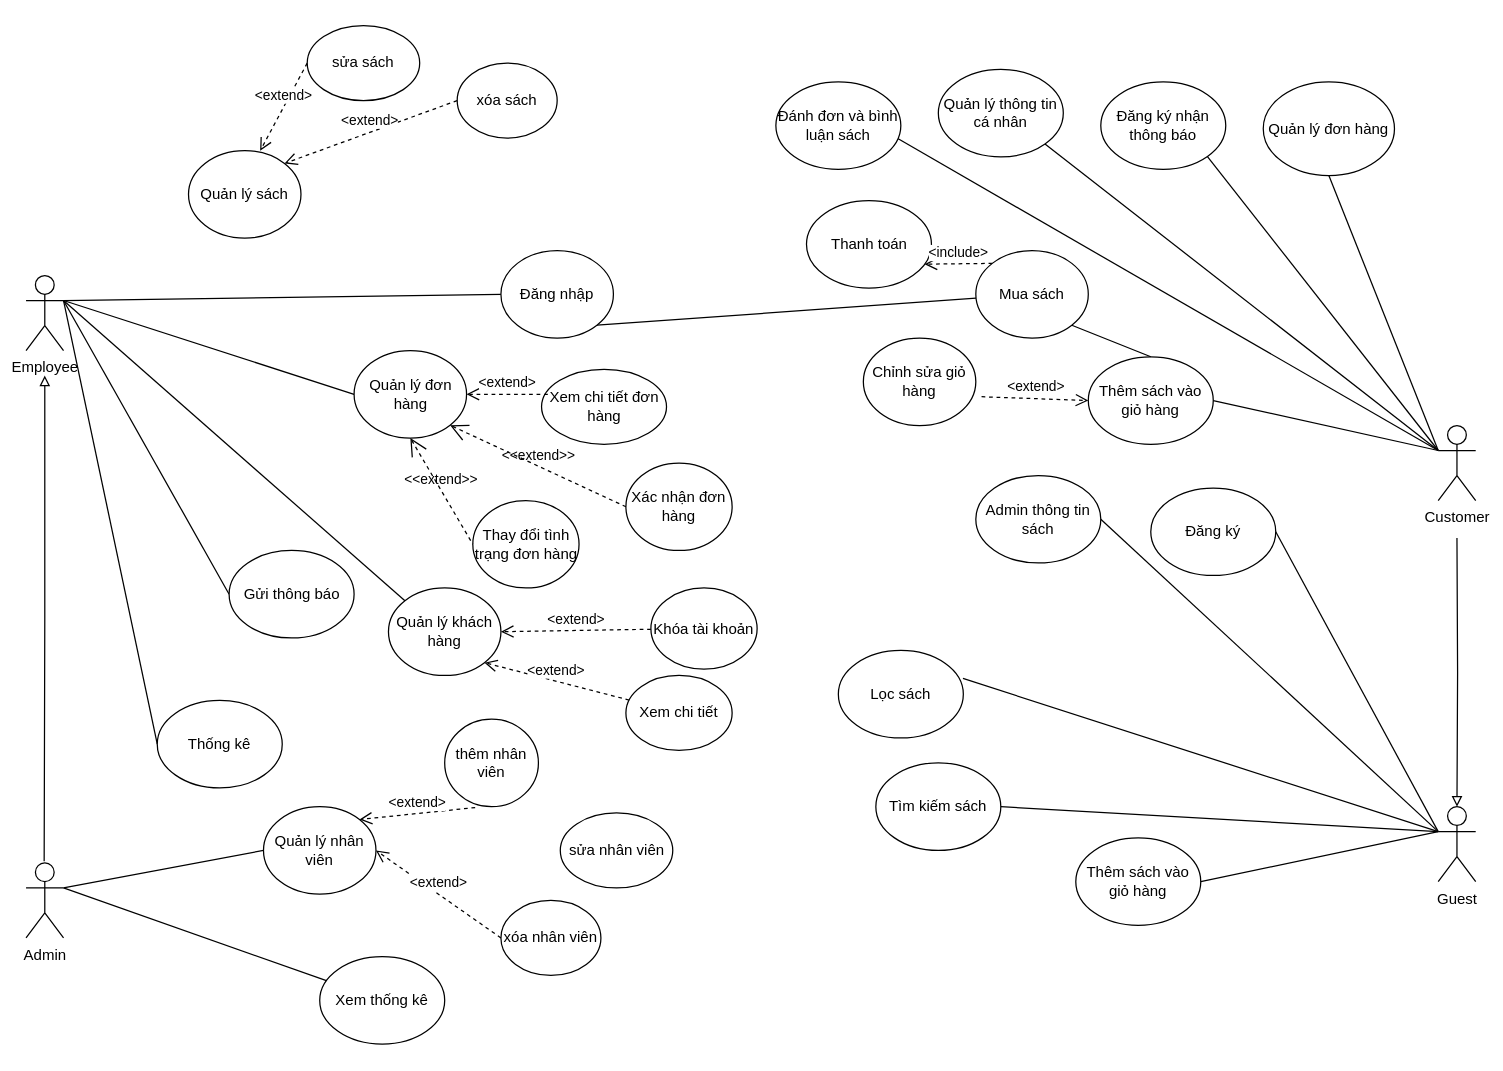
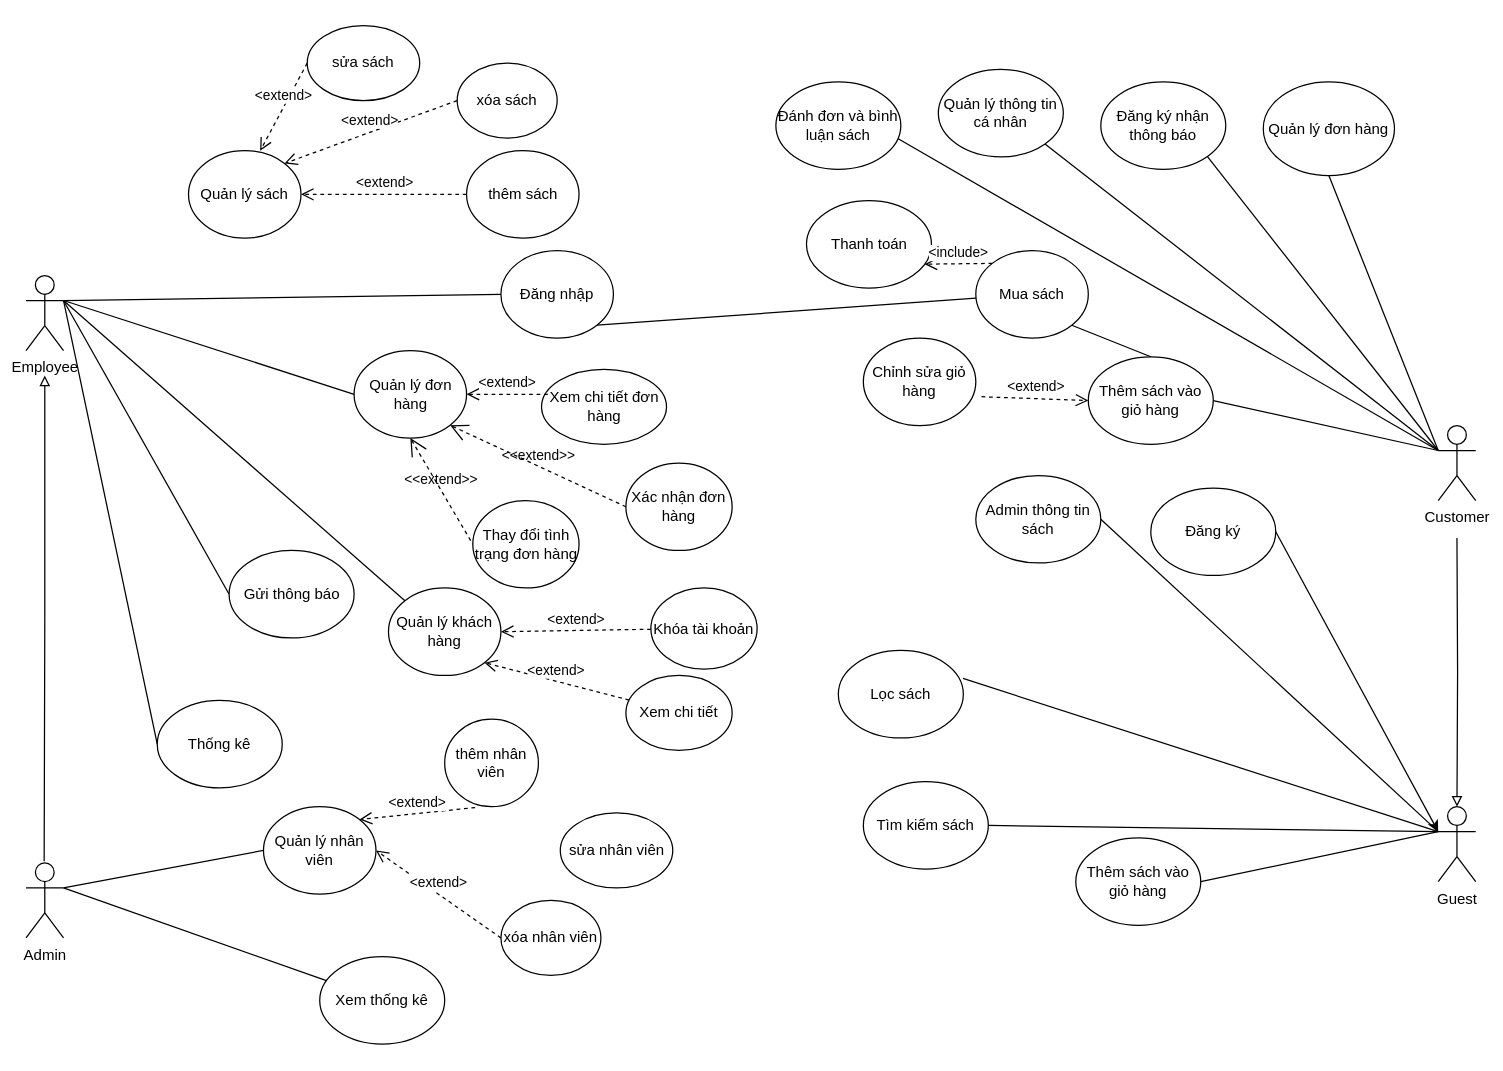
edge "thêm sách" -> "Quản lý sách": added, label "<extend>"
node "thêm sách": added
node "Tìm kiếm sách": moved (938, 807) -> (926, 826)
edge "Đăng ký" -- "Guest": arrowhead none -> classic
